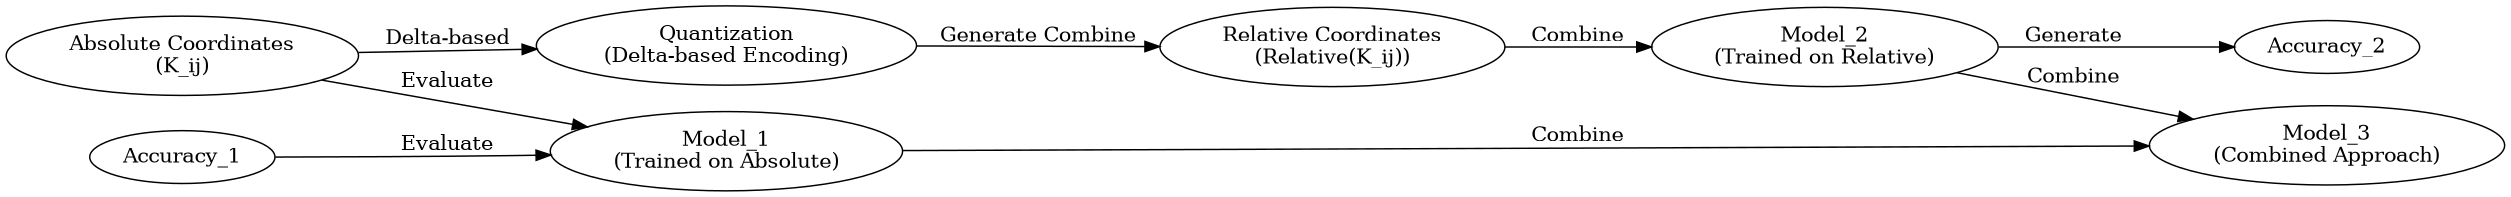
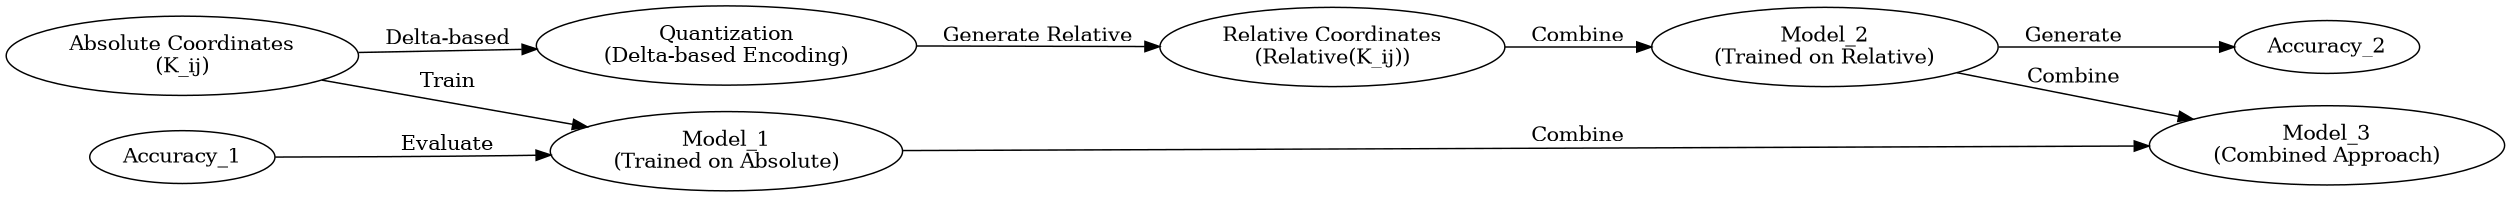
edge "Quantization (Delta-based Encoding)" -> "Relative Coordinates (Relative(K_ij))": label "Generate Combine" -> "Generate Relative"
edge "Absolute Coordinates (K_ij)" -> "Model_1 (Trained on Absolute)": label "Evaluate" -> "Train"
